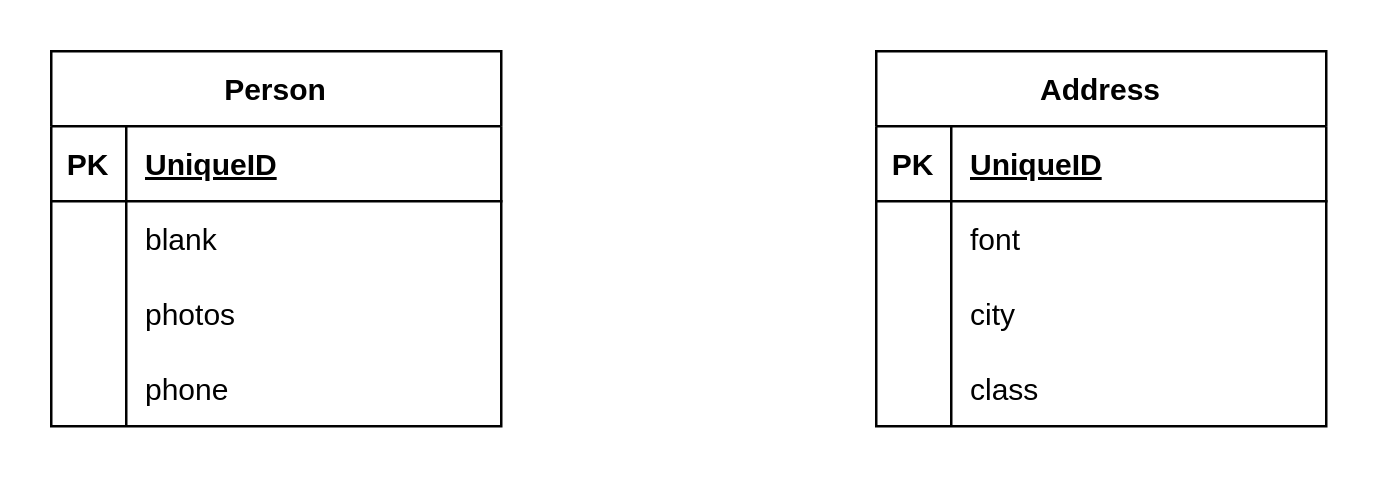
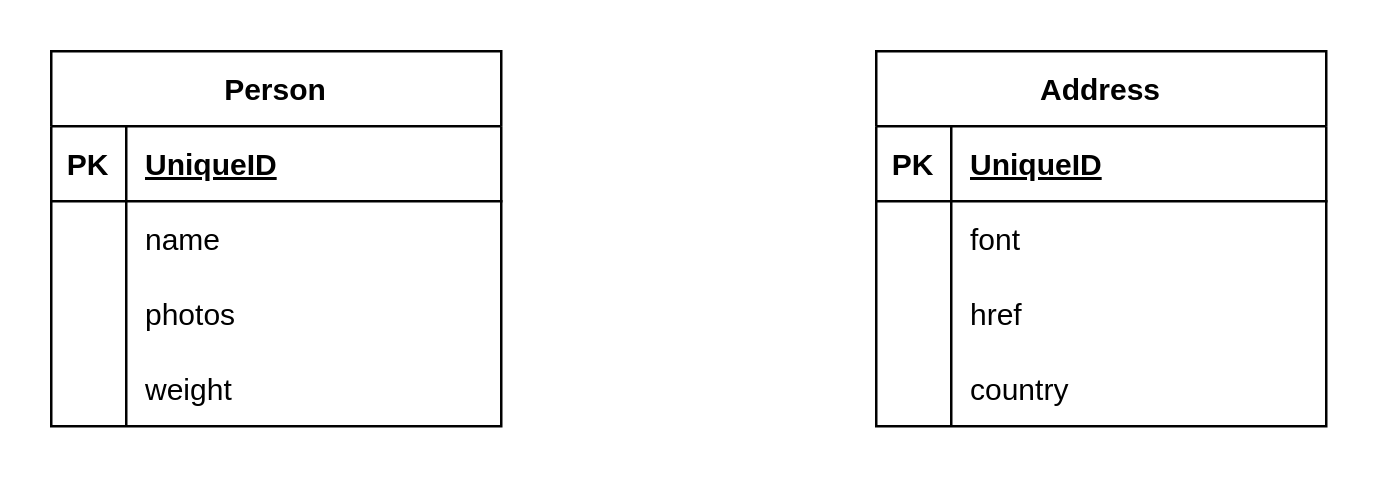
node "blank": label "blank" -> "name"
node "city": label "city" -> "href"
node "phone": label "phone" -> "weight"
node "class": label "class" -> "country"
